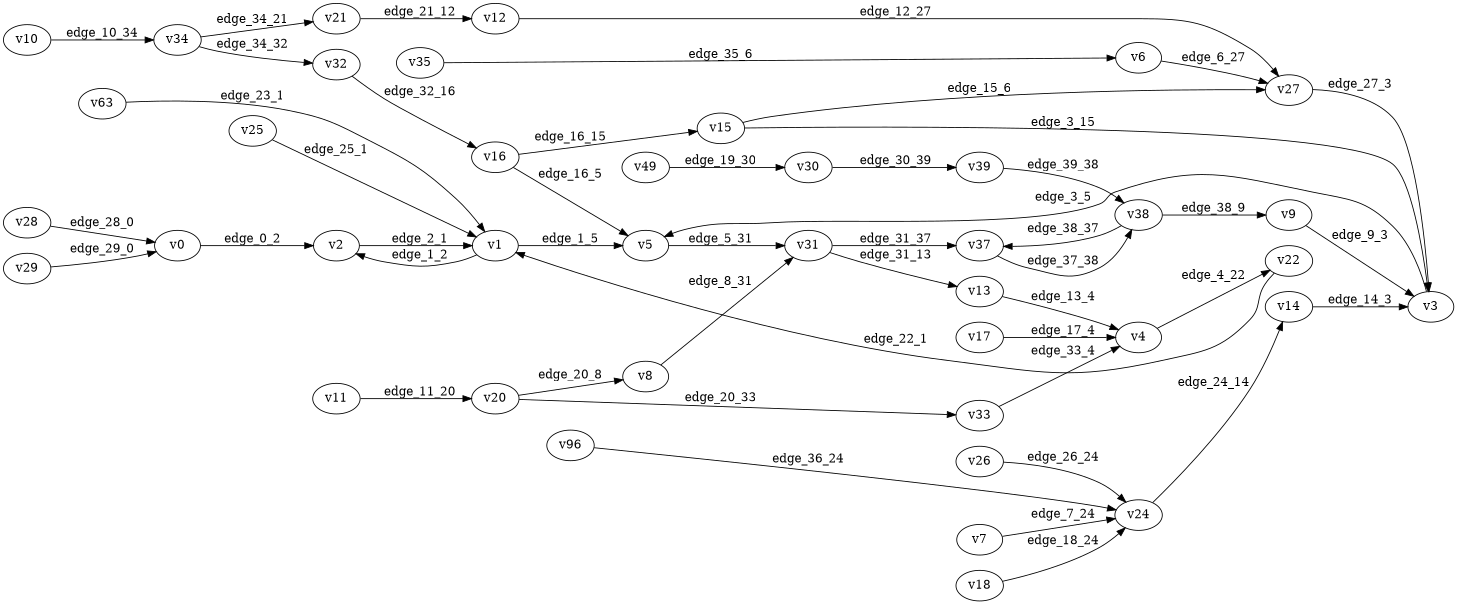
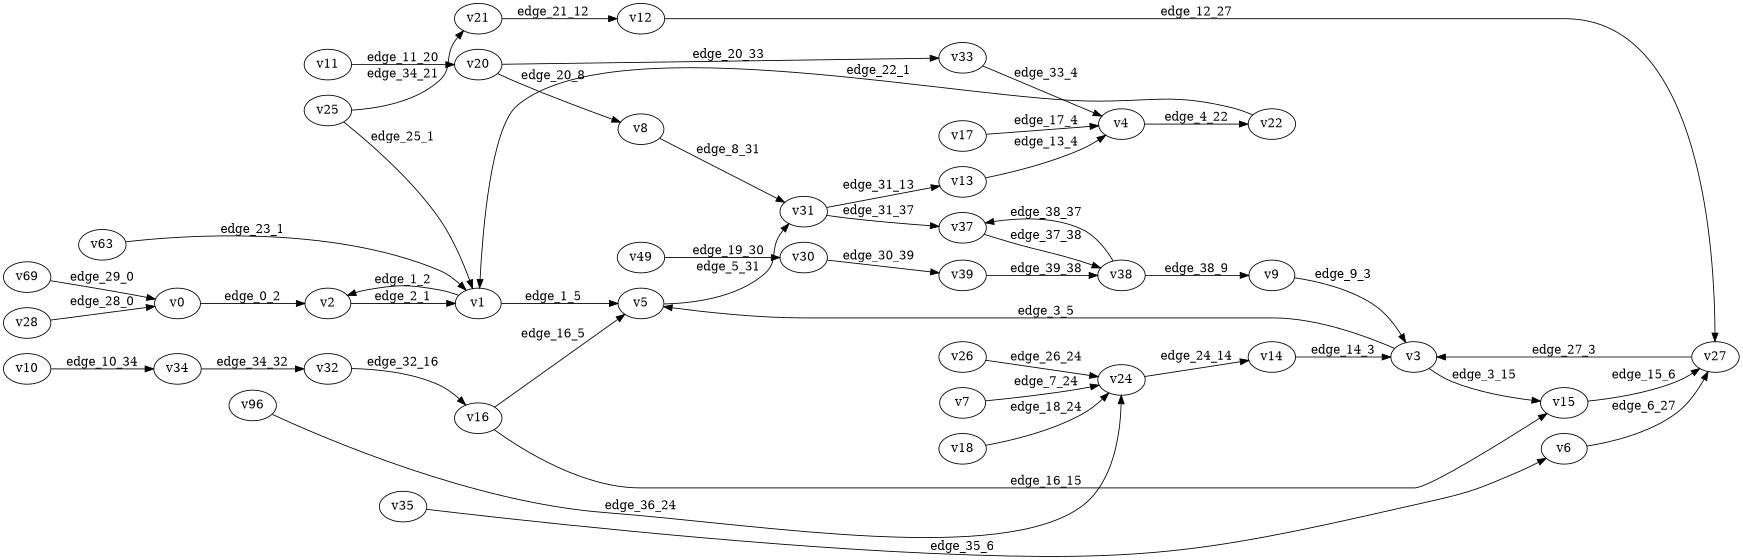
edge "v34" -> "v21": now "v25" -> "v21"
edge "v15" -> "v3": reversed
node "v29": label "v29" -> "v69"
